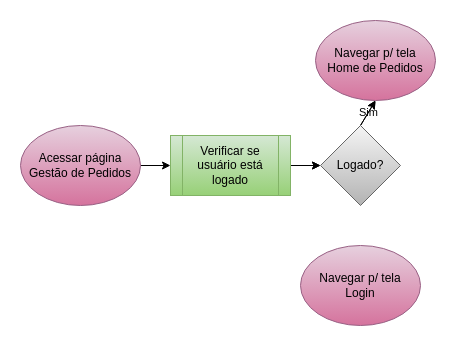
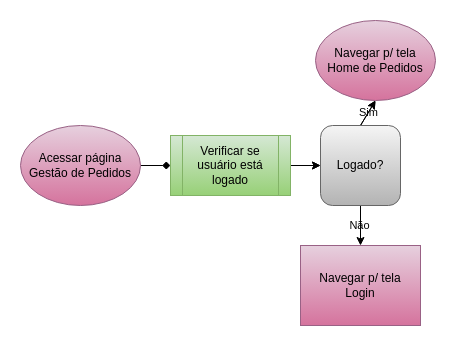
edge "Acessar página Gestão de Pedidos" -> "Verificar se usuário está logado": arrowhead classic -> diamond
node "Logado?": shape diamond -> rounded rectangle
edge "Logado?" -> "Navegar p/ tela Login": added, label "Não"
node "Navegar p/ tela Login": shape ellipse -> rectangle
